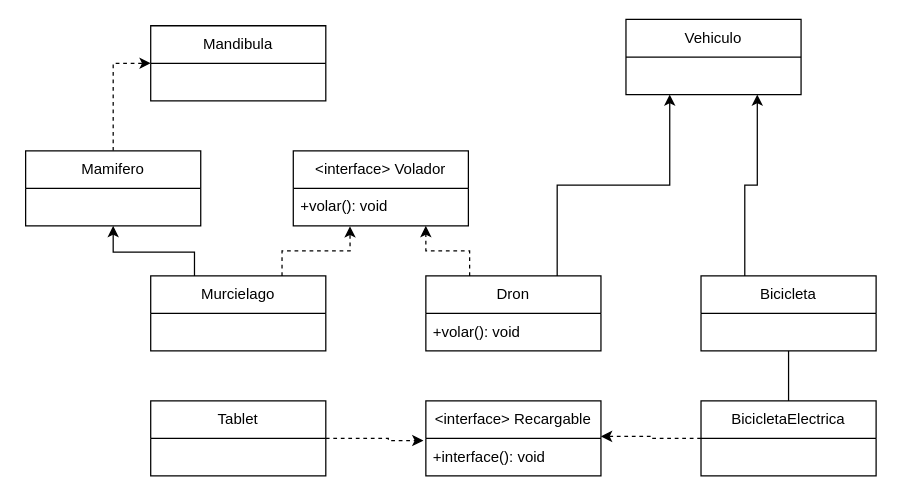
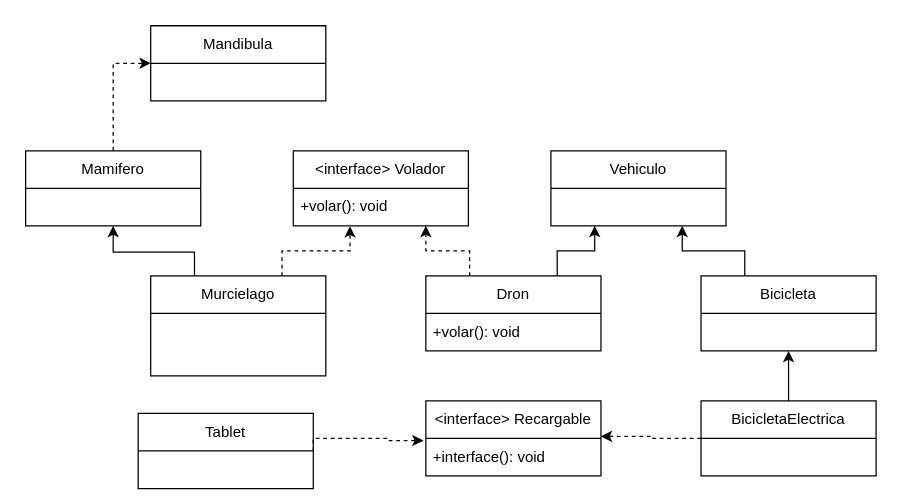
node "Vehiculo": moved (713, 57) -> (638, 188)
node "Murcielago": size 175x75 -> 175x100
edge "Bicicleta" -- "BicicletaElectrica": arrowhead none -> classic
node "Tablet": moved (238, 438) -> (226, 451)
